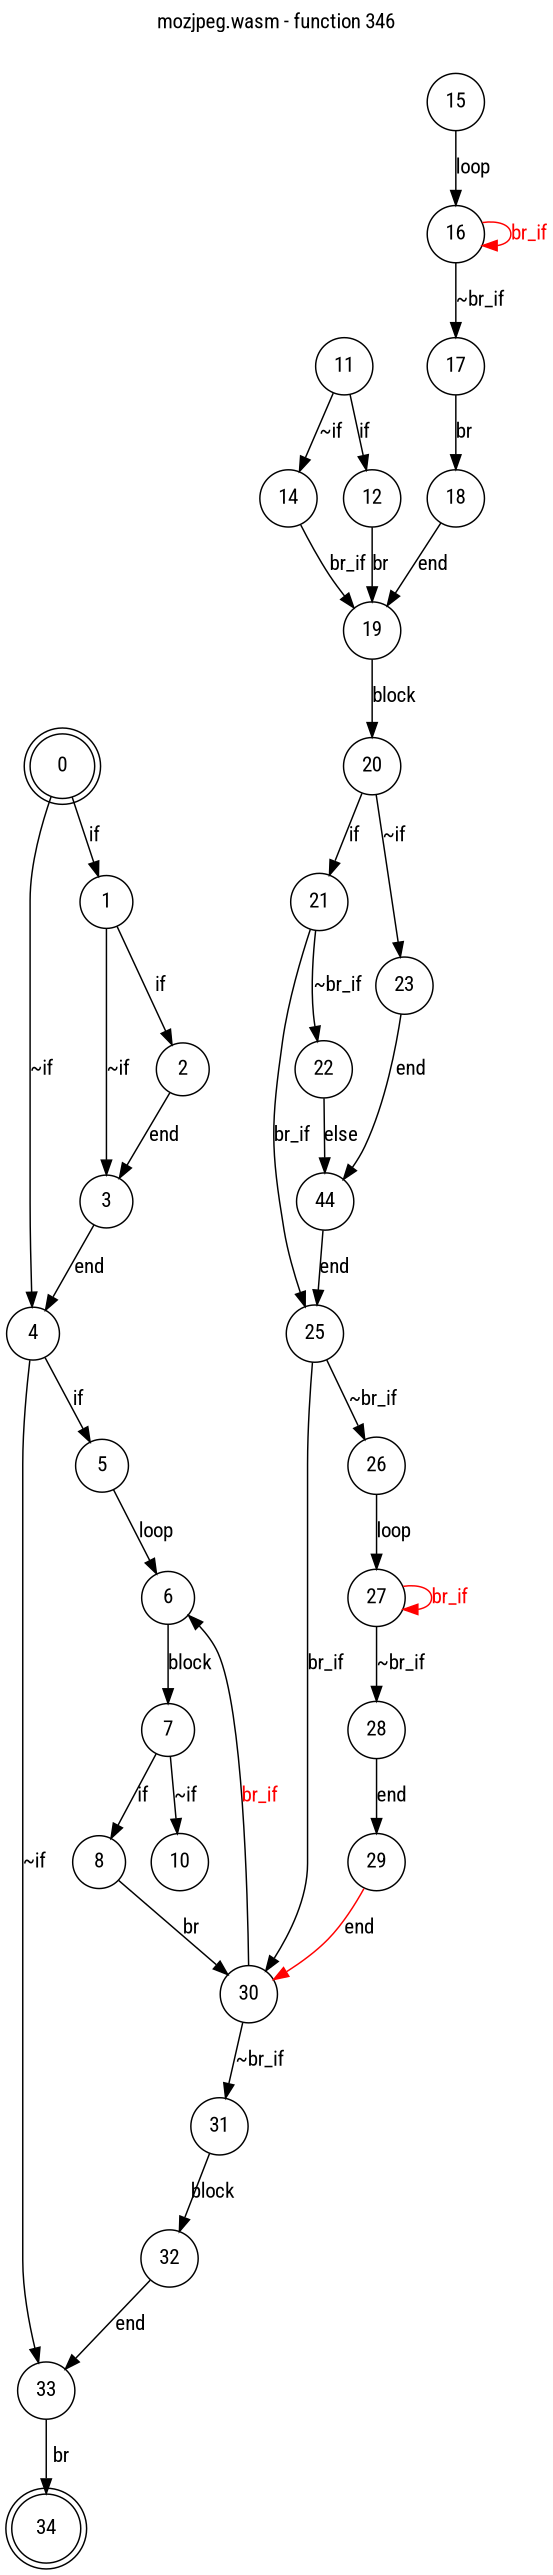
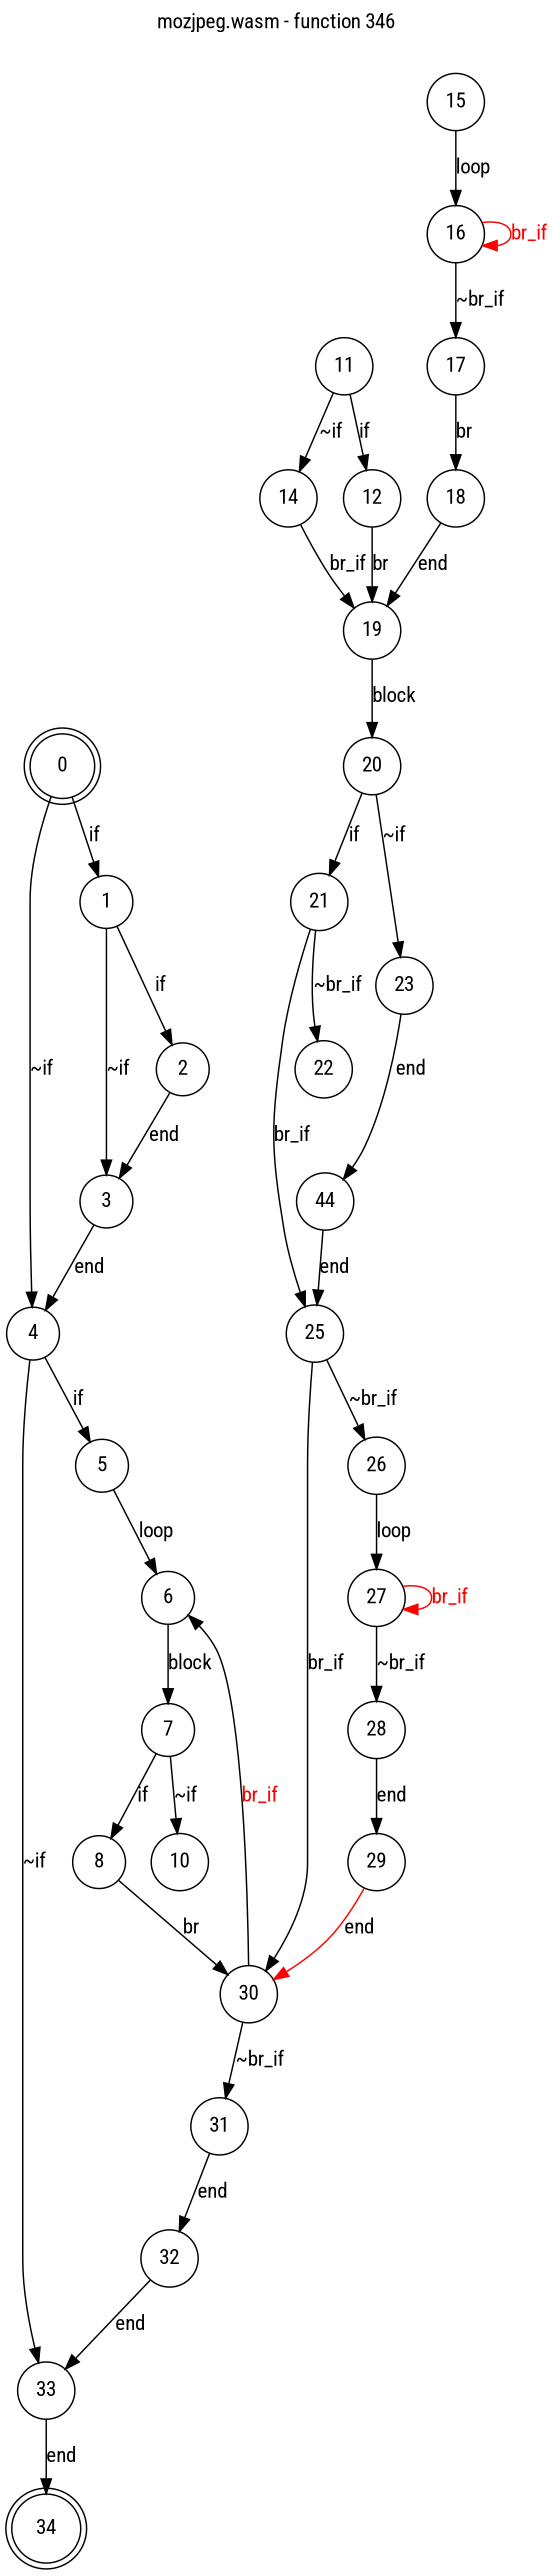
edge "22" -> "44": removed, label "else"
edge "31" -> "32": label "block" -> "end"
edge "33" -> "34": label "br" -> "end"
